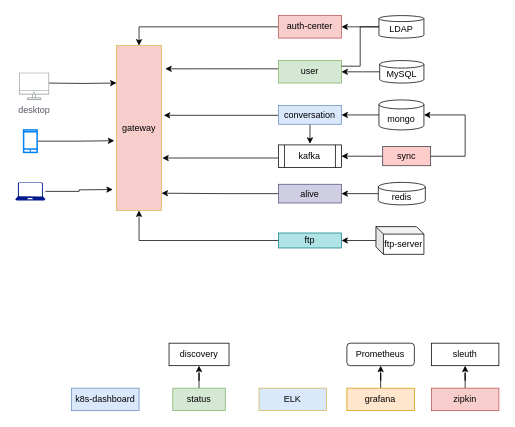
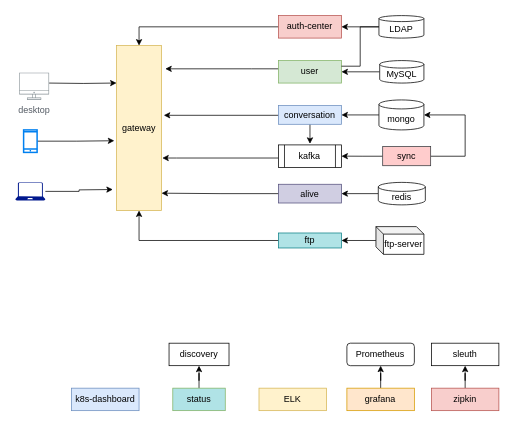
node "gateway": fillcolor #f8cecc -> #fff2cc
node "status": fillcolor #d5e8d4 -> #b0e3e6
node "ELK": fillcolor #dae8fc -> #fff2cc
